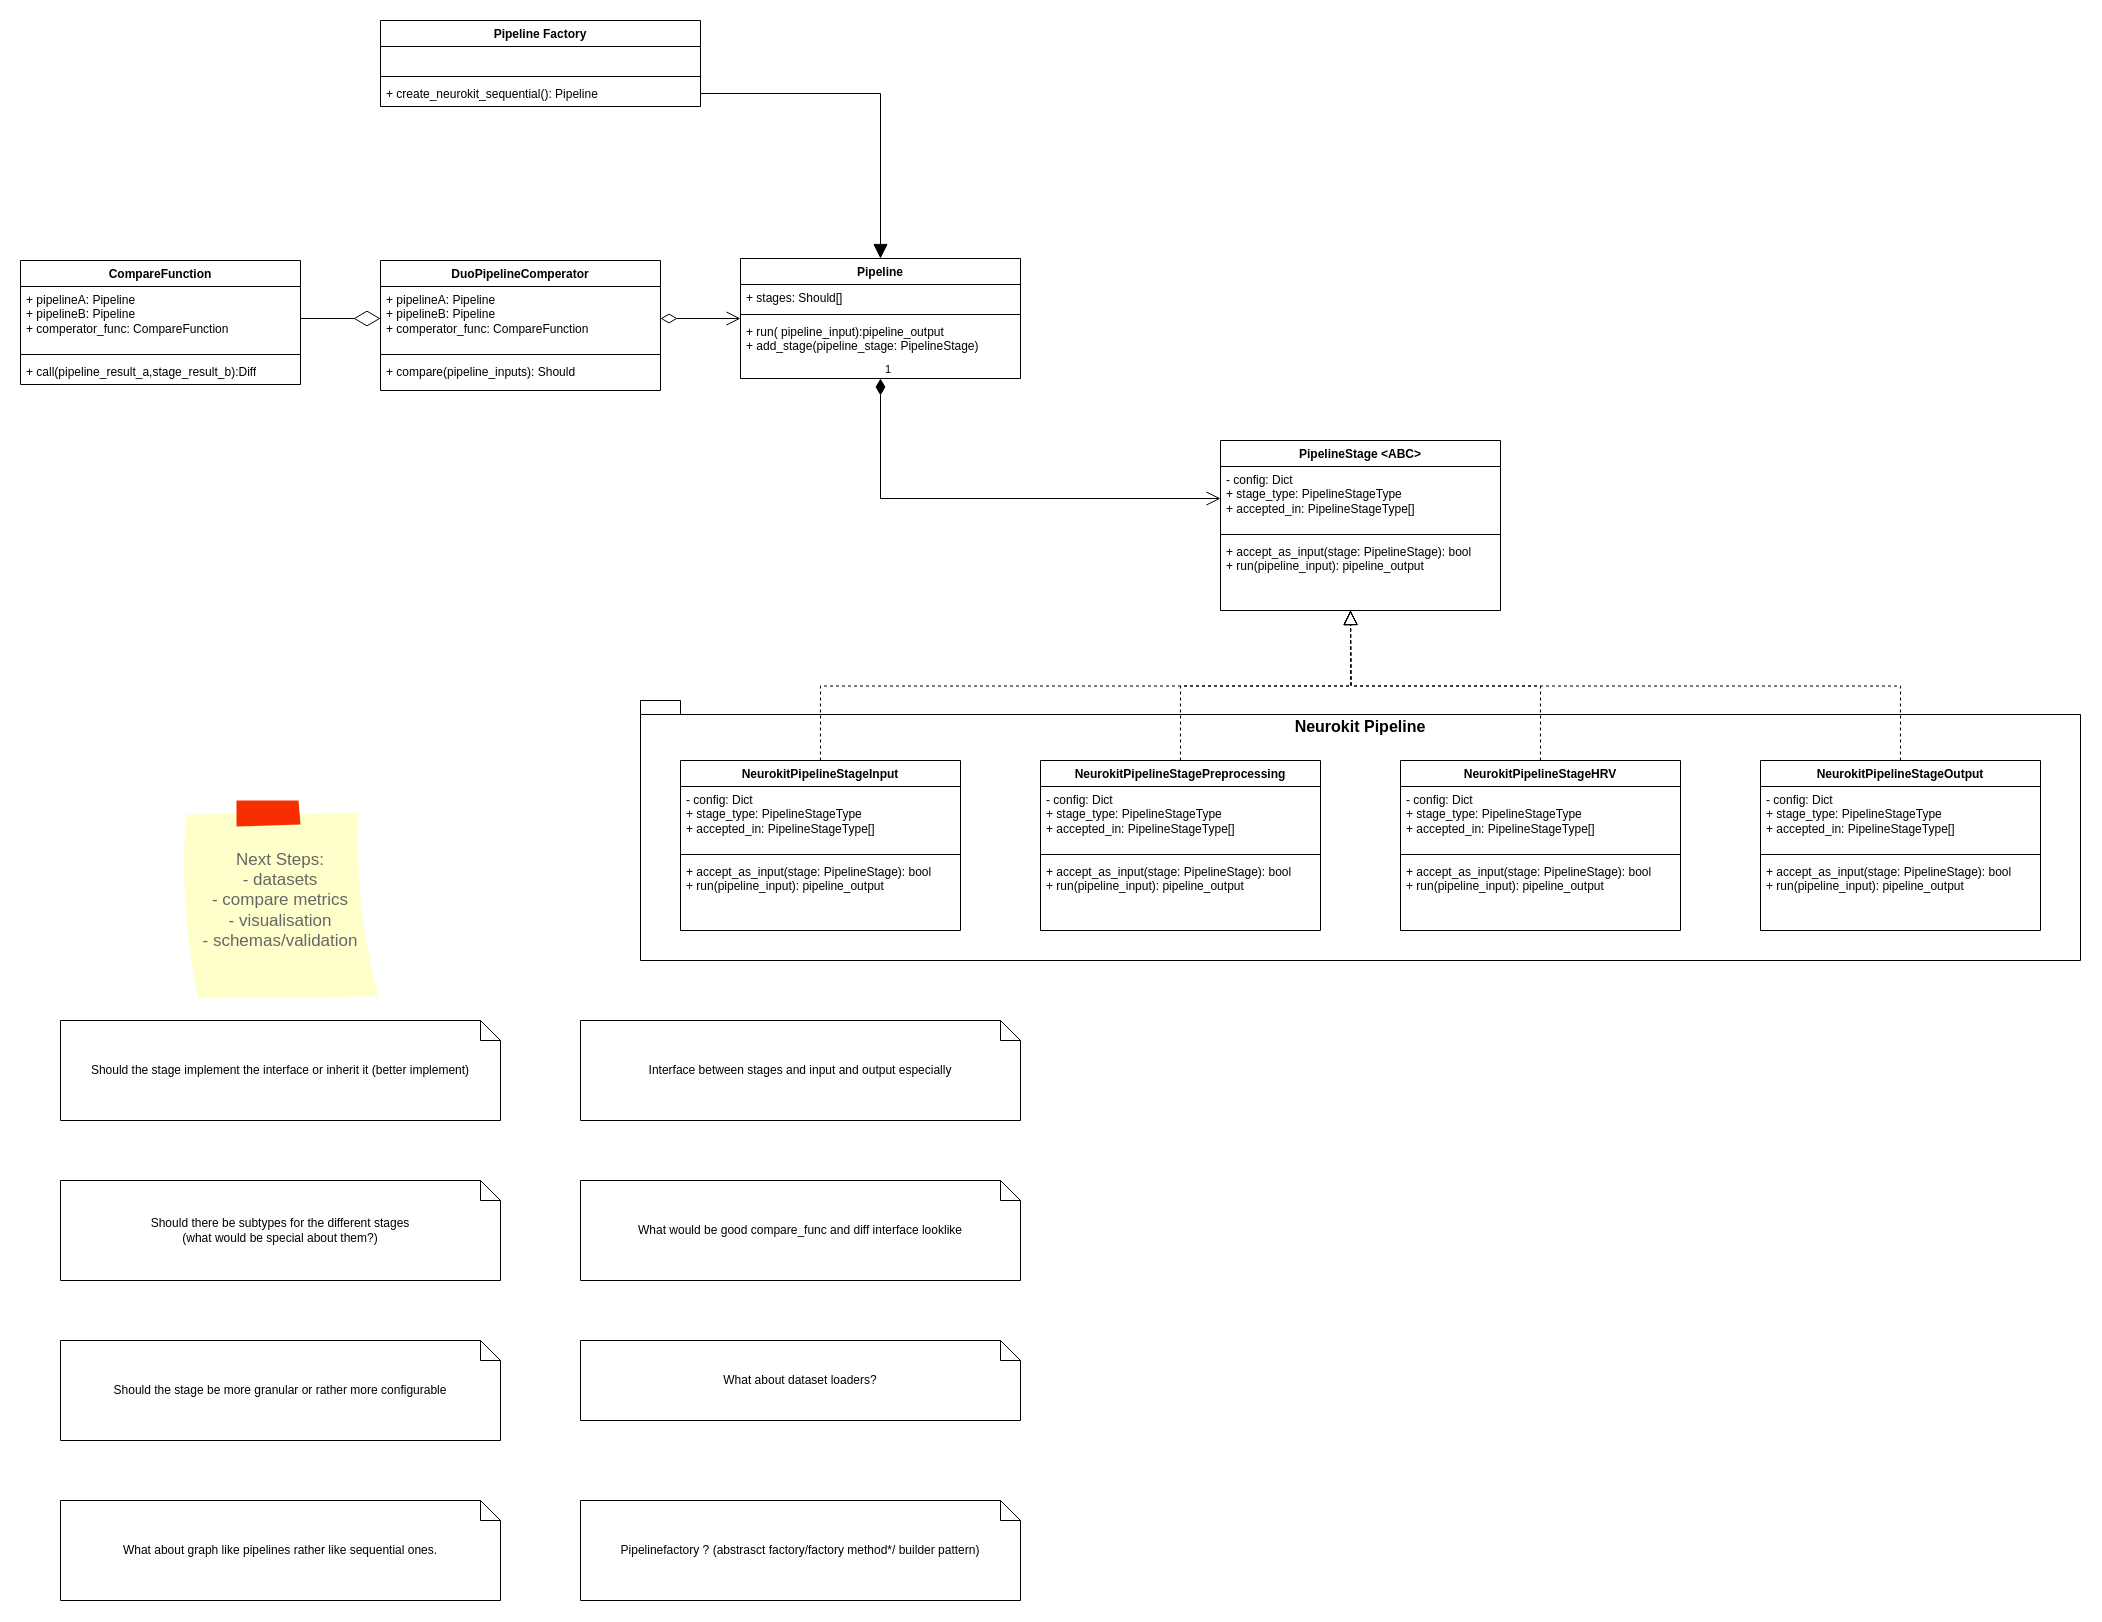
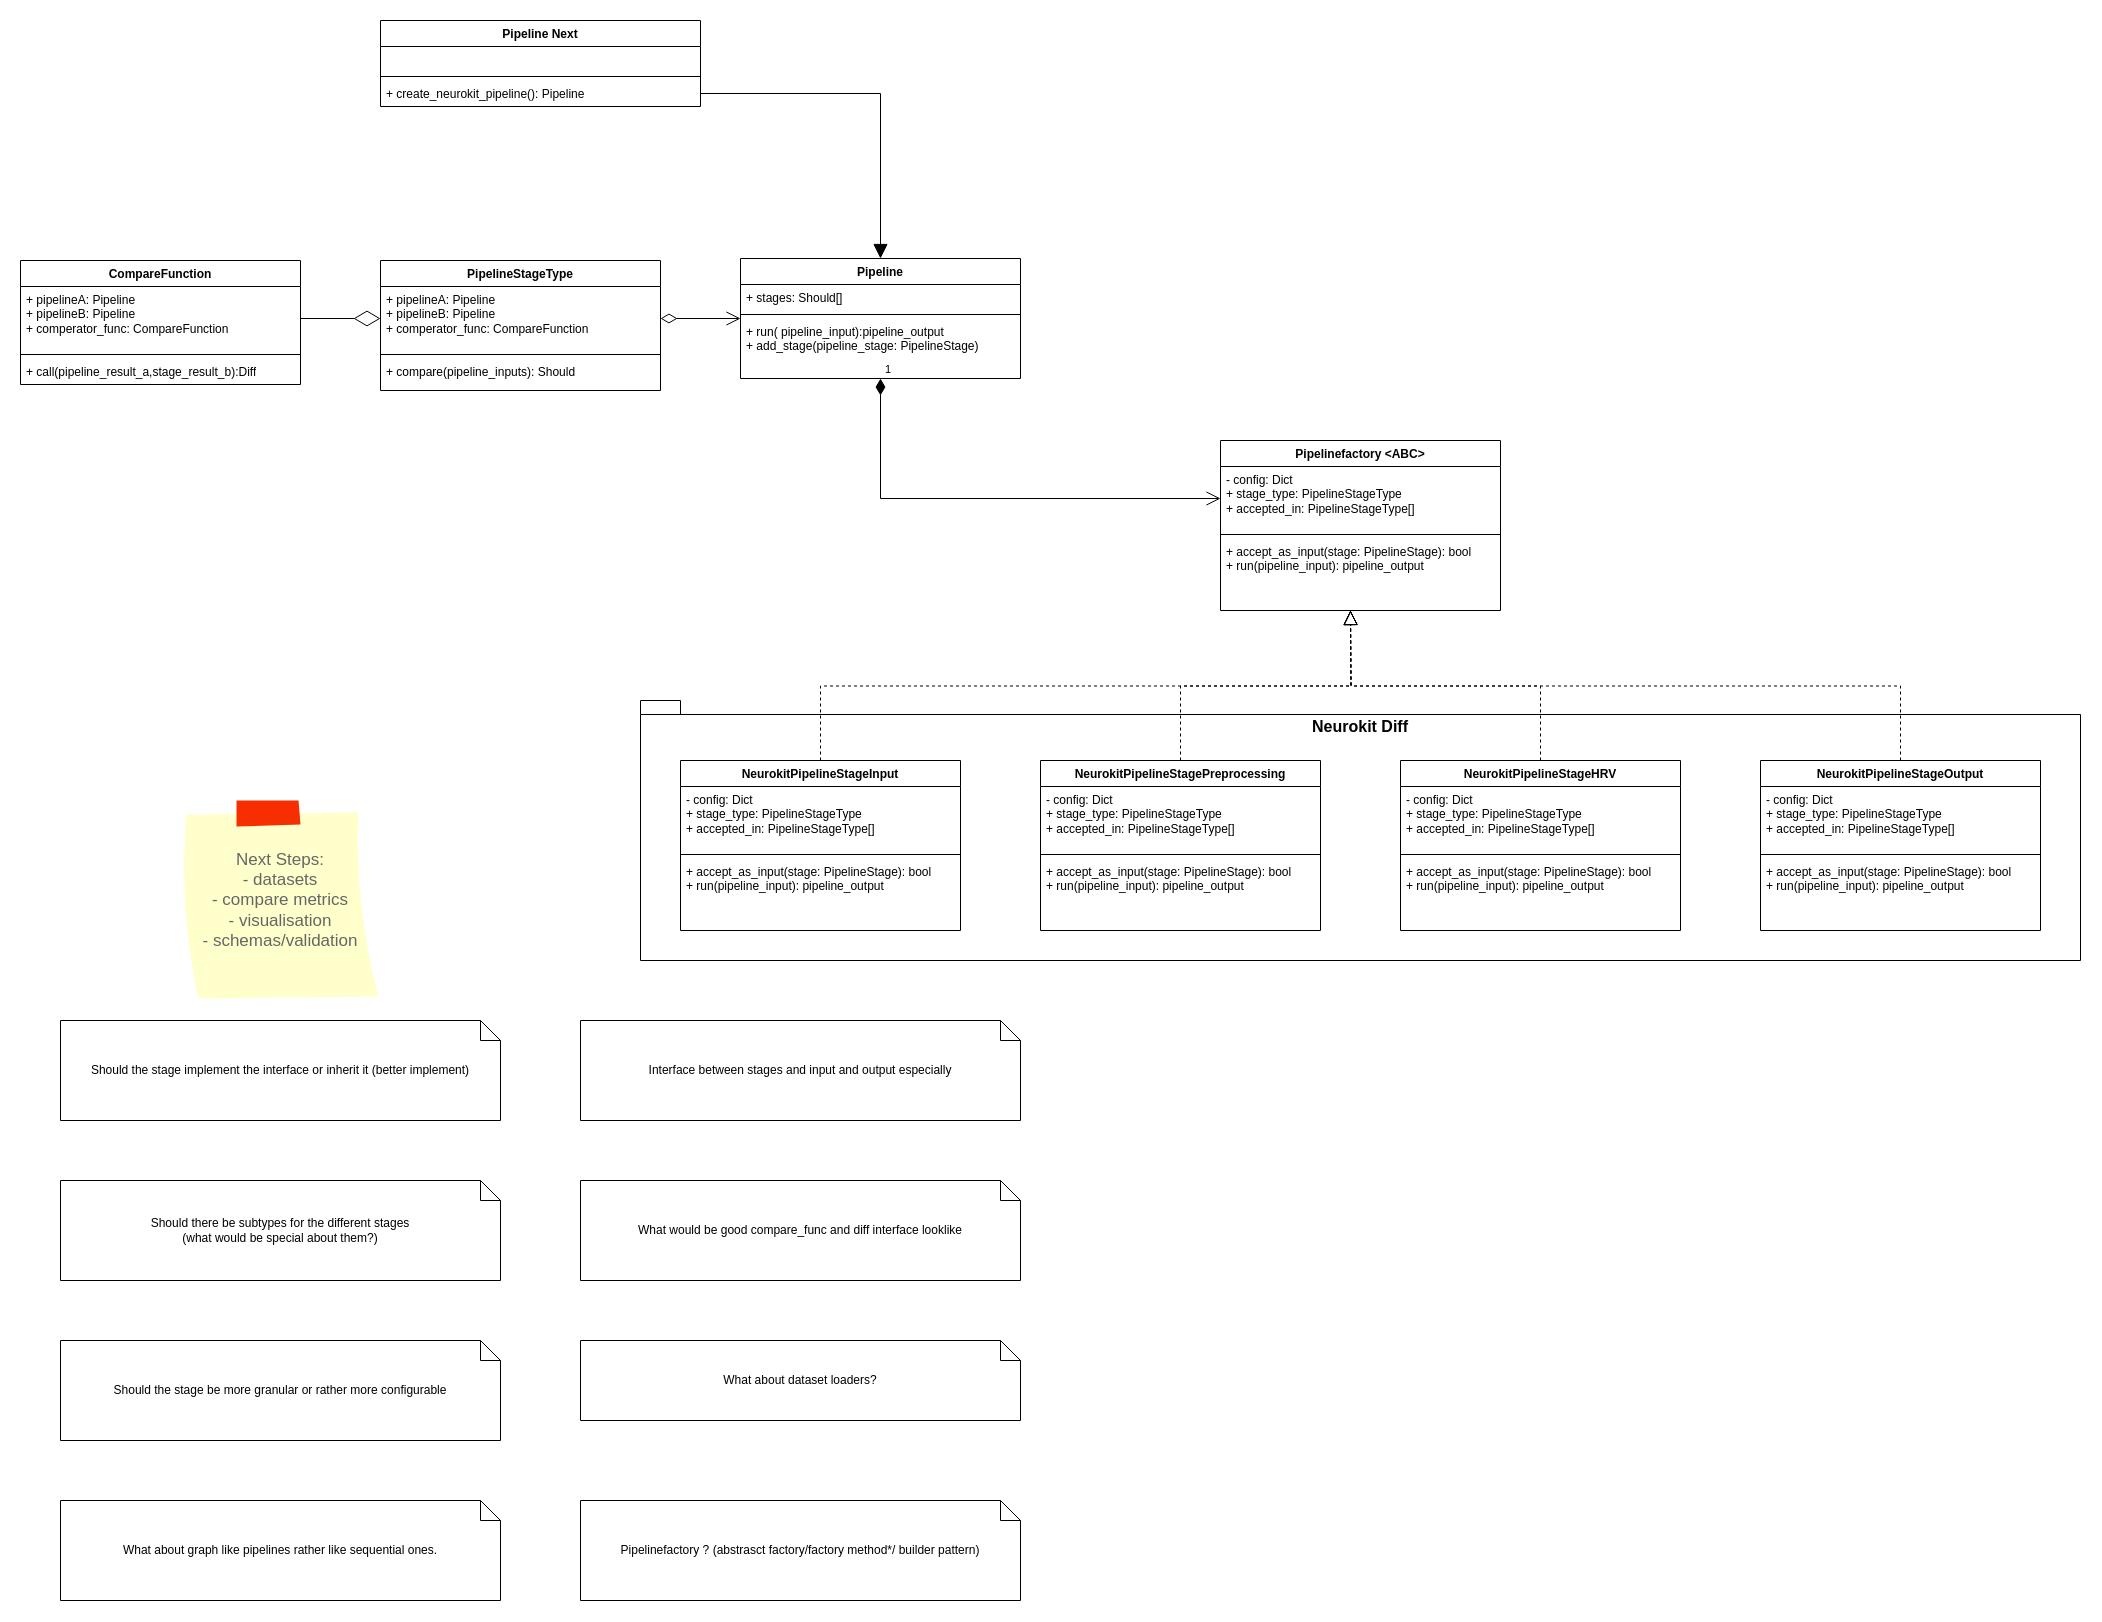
node "Pipeline Factory": label "Pipeline Factory" -> "Pipeline Next"
node "+ create_neurokit_sequential(): Pipeline": label "+ create_neurokit_sequential(): Pipeline" -> "+ create_neurokit_pipeline(): Pipeline"
node "DuoPipelineComperator": label "DuoPipelineComperator" -> "PipelineStageType"
node "PipelineStage <ABC>": label "PipelineStage <ABC>" -> "Pipelinefactory <ABC>"
node "Neurokit Pipeline": label "Neurokit Pipeline" -> "Neurokit Diff"
